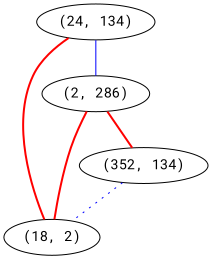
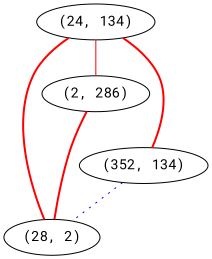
edge "(24, 134)" -- "(2, 286)": color blue -> red
edge "(2, 286)" -- "(352, 134)": now "(24, 134)" -- "(352, 134)"
node "(18, 2)": label "(18, 2)" -> "(28, 2)"
